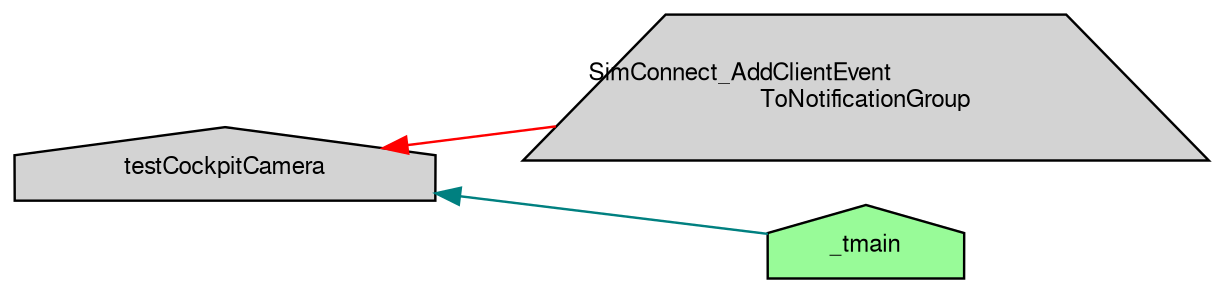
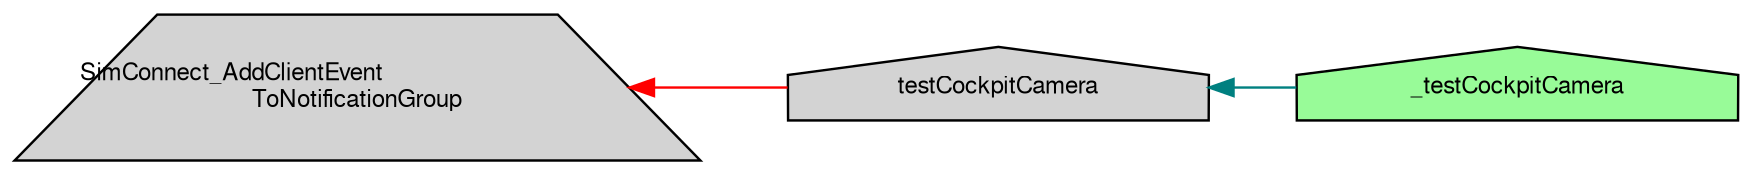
edge "SimConnect_AddClientEvent ToNotificationGroup" -> "testCockpitCamera": reversed
node "_tmain": label "_tmain" -> "_testCockpitCamera"
